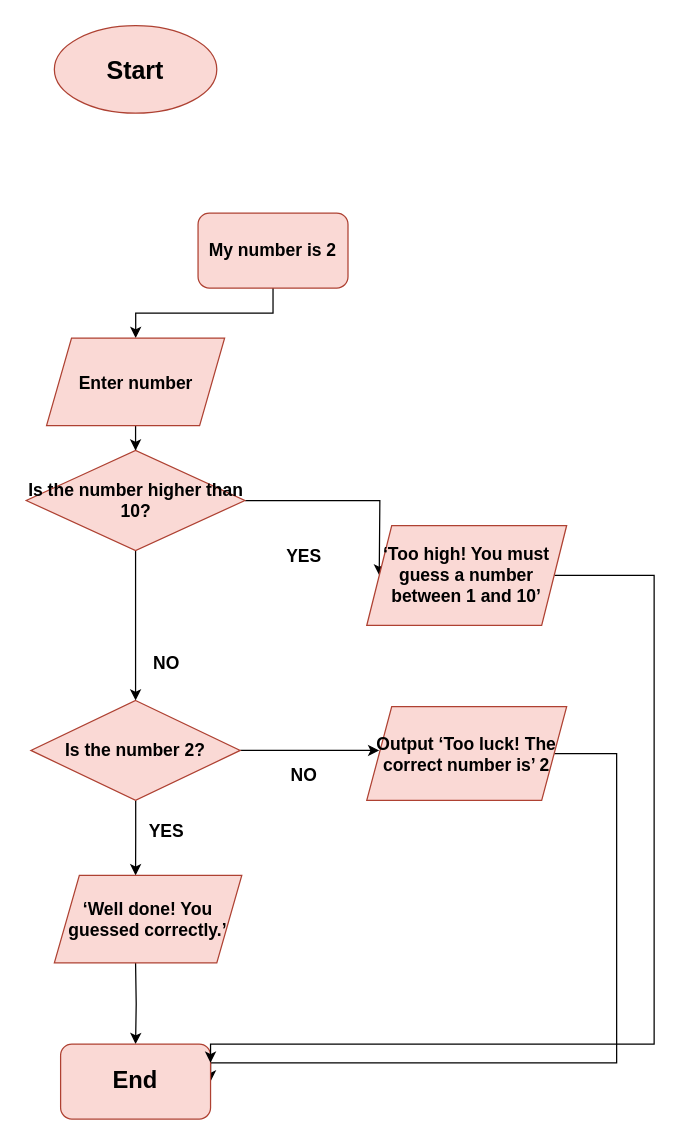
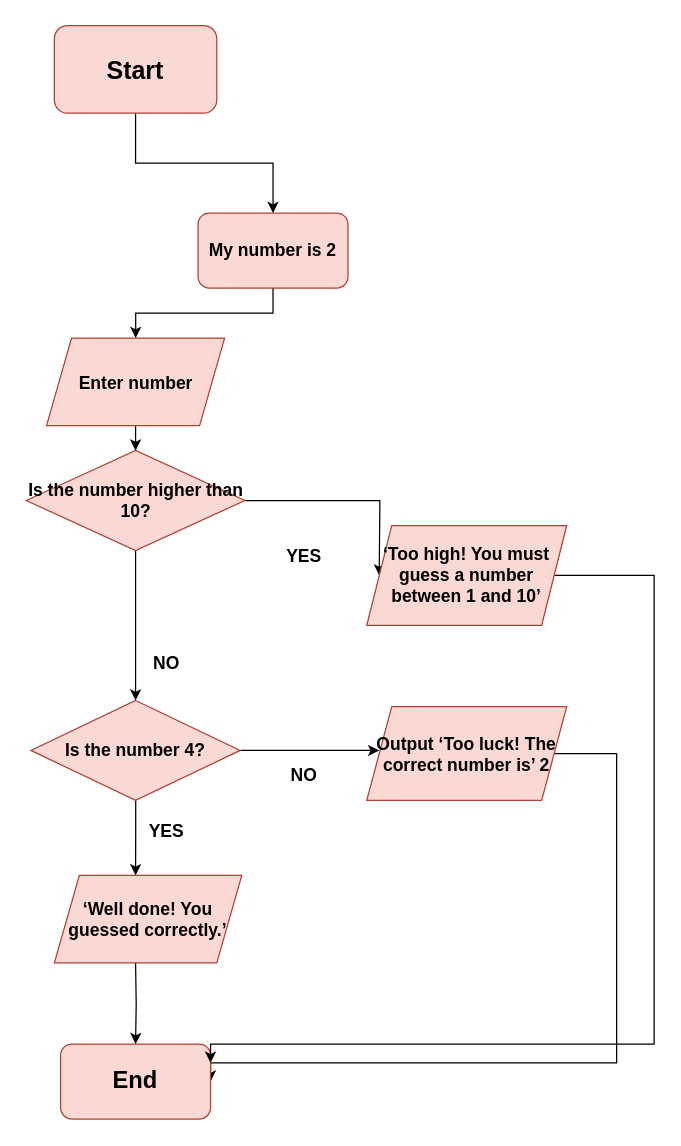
node "Start": shape ellipse -> rounded rectangle
edge "Start" -> "My number is 2": added
node "Is the number 2?": label "Is the number 2?" -> "Is the number 4?"
